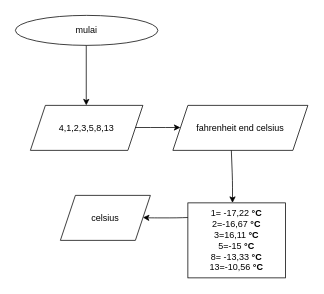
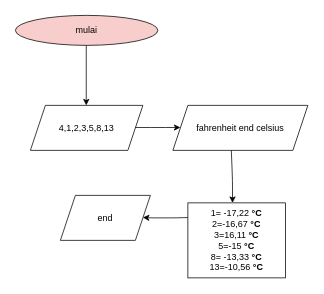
node "mulai": fillcolor #ffffff -> #f8cecc
node "celsius": label "celsius" -> "end"
